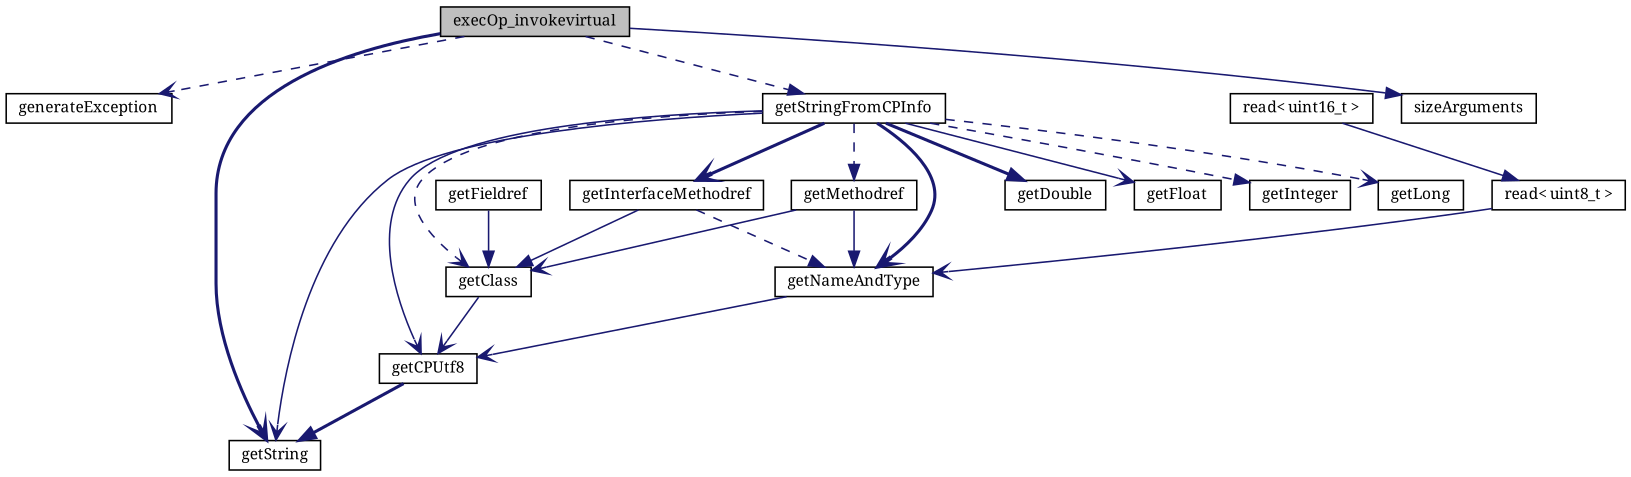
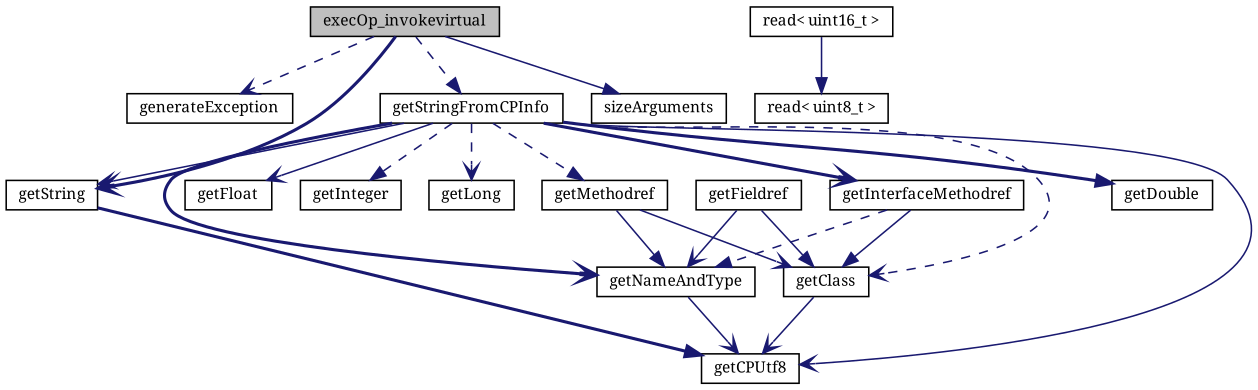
edge "read< uint8_t >" -> "getNameAndType": now "getFieldref" -> "getNameAndType"
edge "getCPUtf8" -> "getString": reversed
